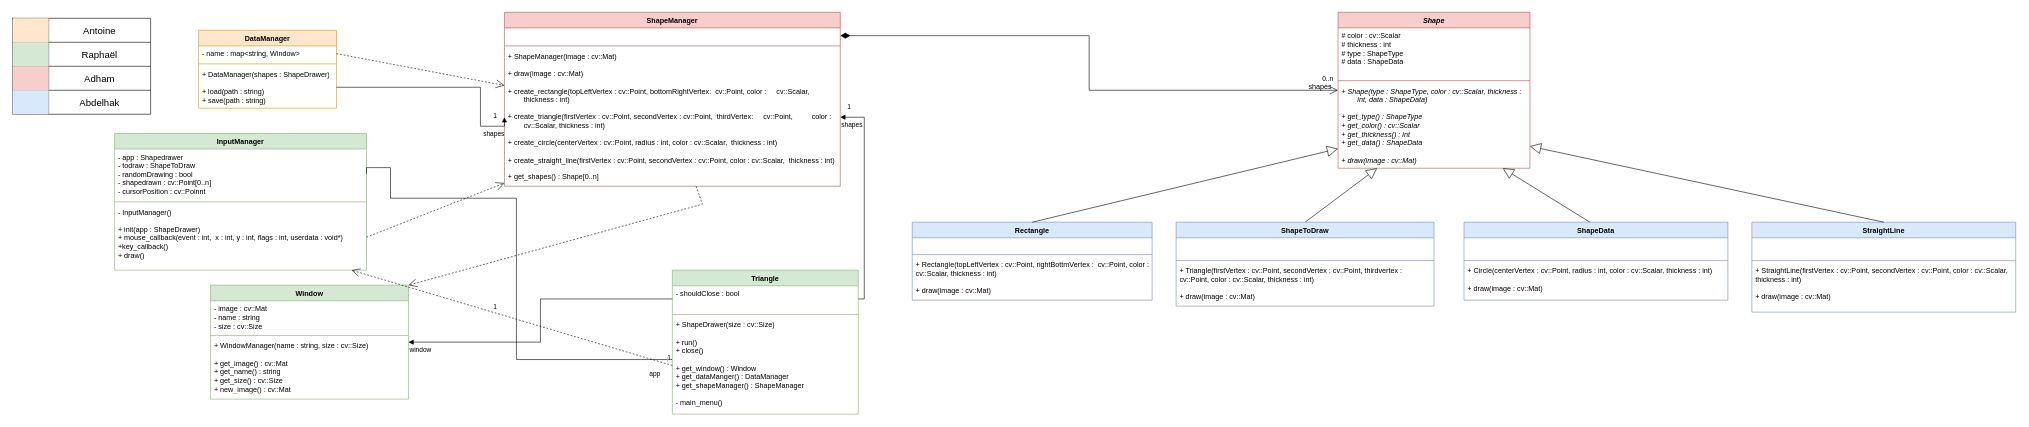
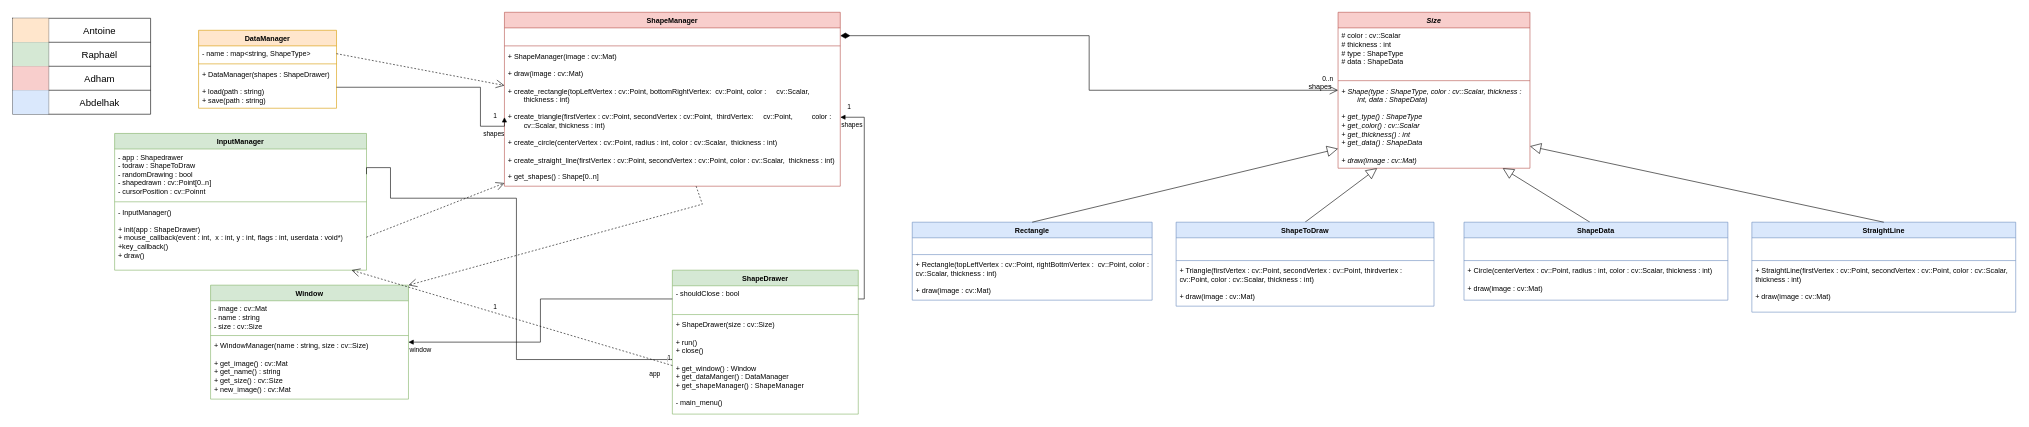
node "Shape": label "Shape" -> "Size"
node "- name : map<string, Window>": label "- name : map<string, Window>" -> "- name : map<string, ShapeType>"
node "Triangle": label "Triangle" -> "ShapeDrawer"
